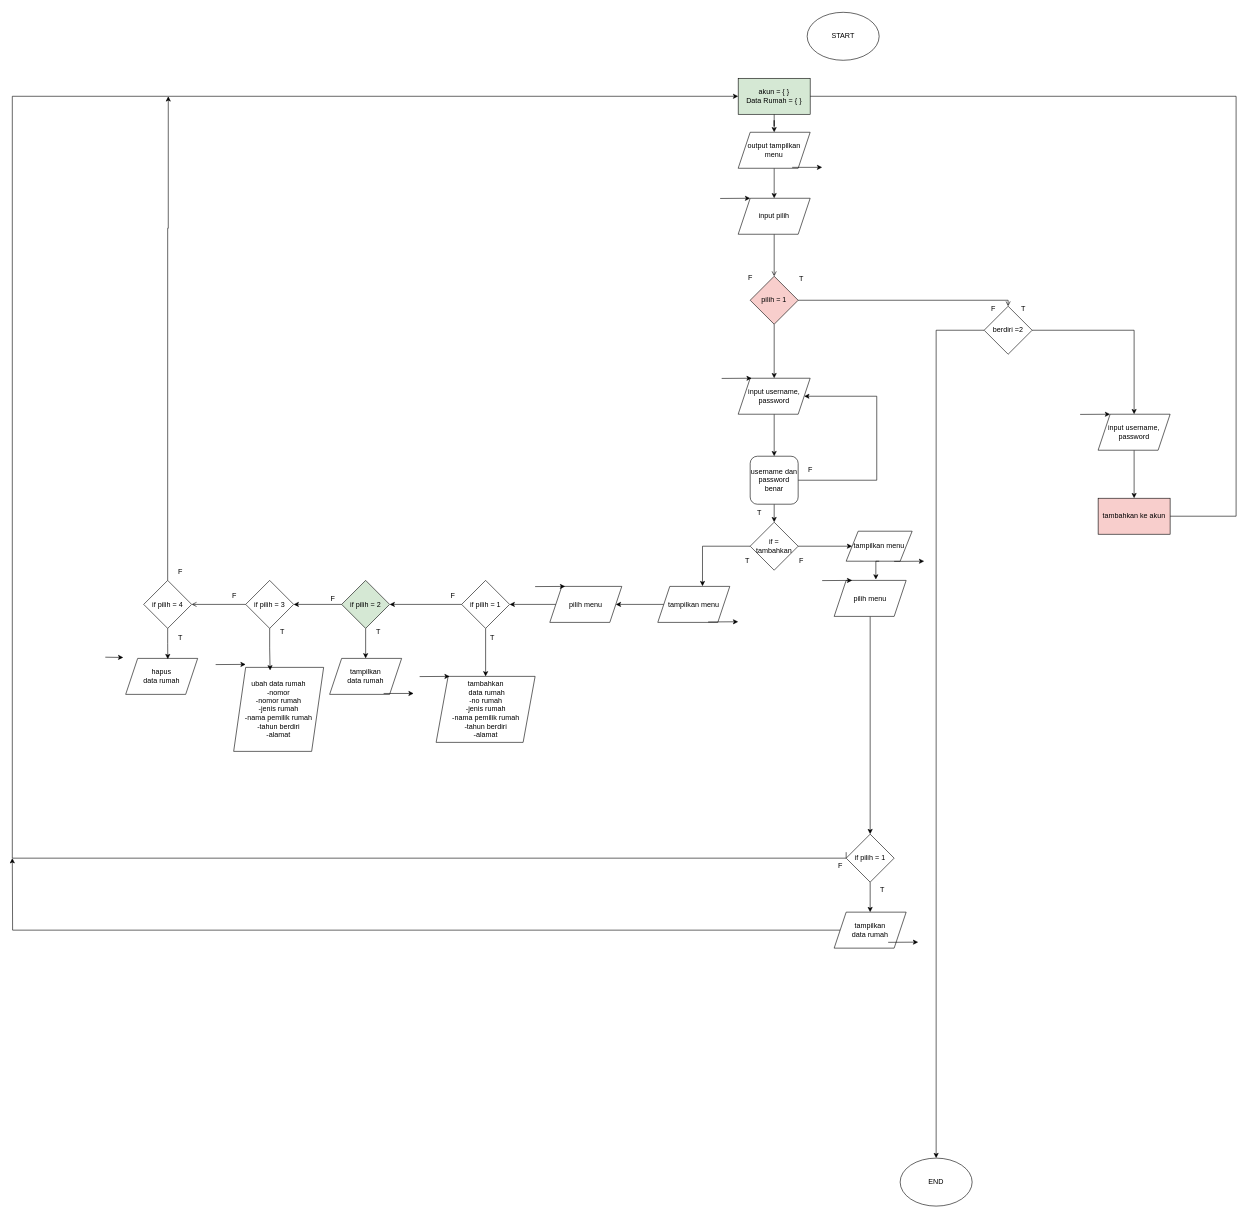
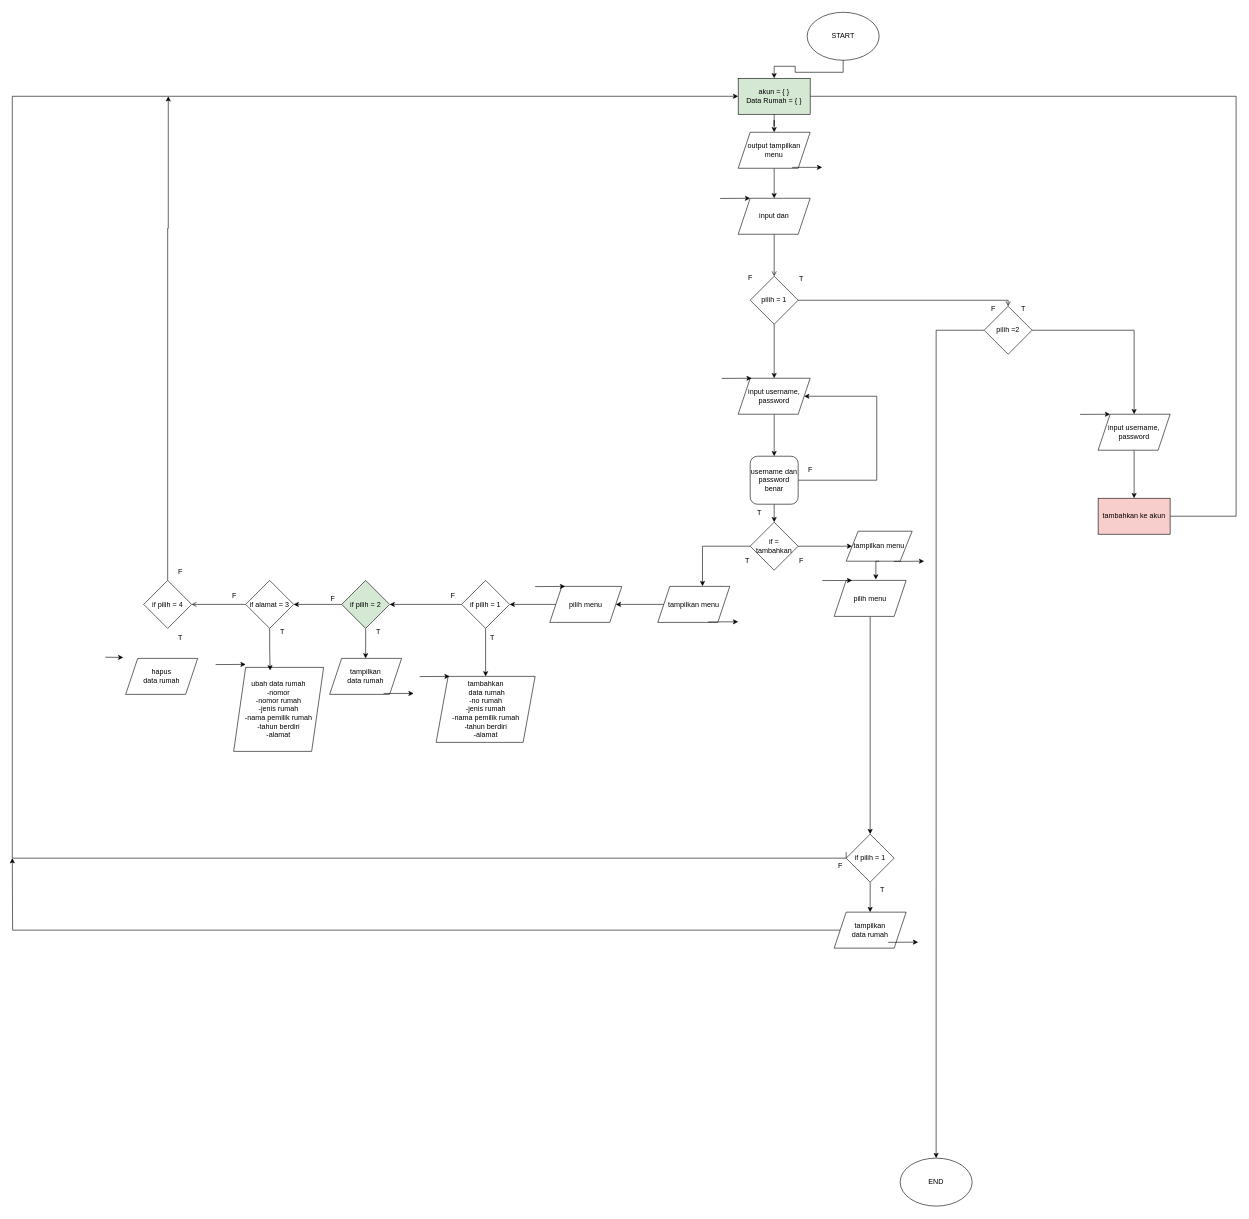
edge "START" -> "akun = { } Data Rumah = { }": added
node "input pilih": label "input pilih" -> "input dan"
node "pilih = 1": fillcolor #f8cecc -> #ffffff
node "berdiri =2": label "berdiri =2" -> "pilih =2"
node "if pilih = 3": label "if pilih = 3" -> "if alamat = 3"
edge "if pilih = 4" -> "hapus data rumah": removed
